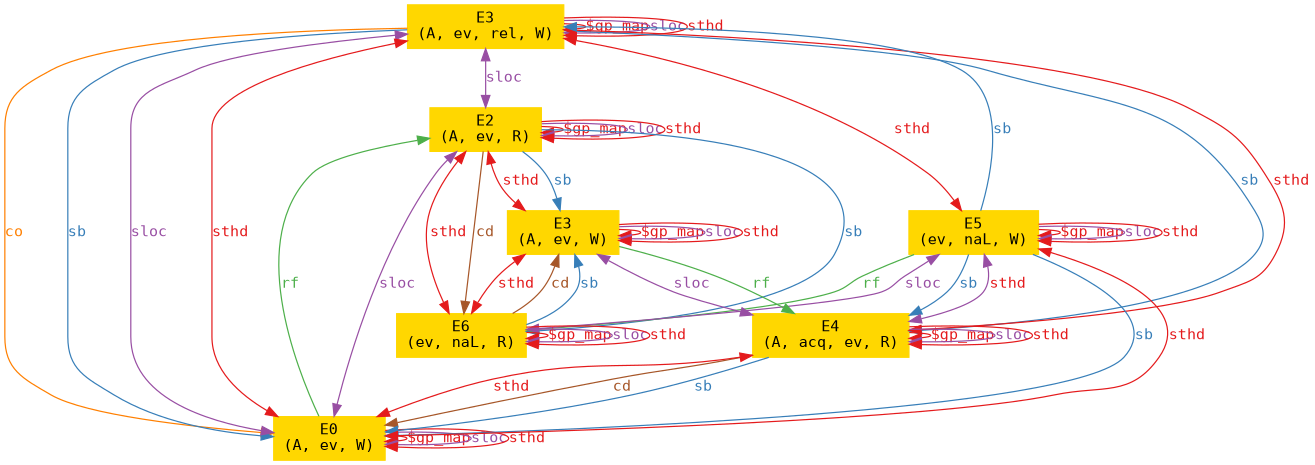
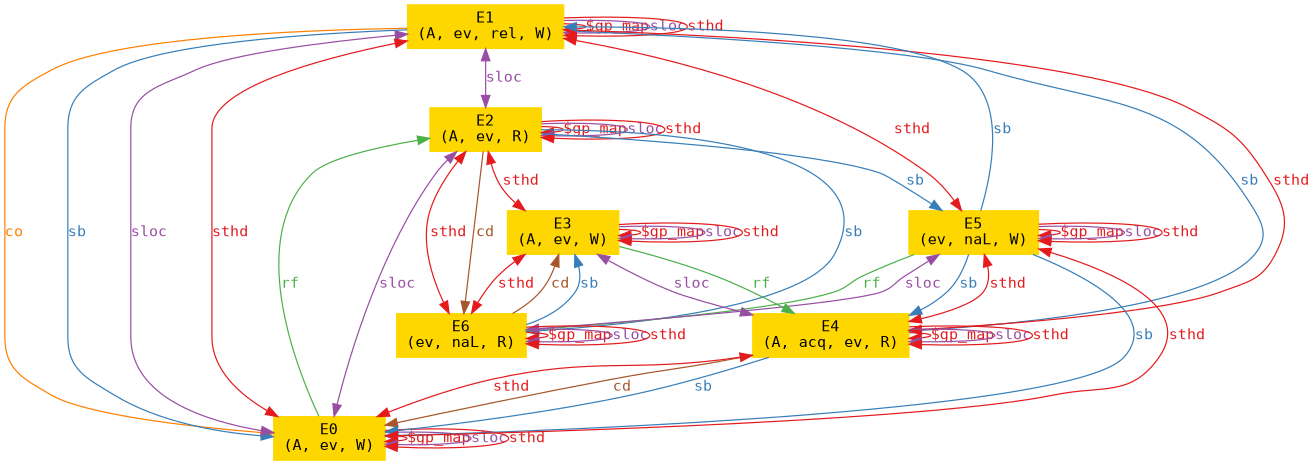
node "E3 (A, ev, rel, W)": label "E3 (A, ev, rel, W)" -> "E1 (A, ev, rel, W)"
edge "E2 (A, ev, R)" -> "E3 (A, ev, W)": now "E2 (A, ev, R)" -> "E5 (ev, naL, W)"
edge "E5 (ev, naL, W)" -- "E4 (A, acq, ev, R)": color #984ea3 -> #e41a1c
